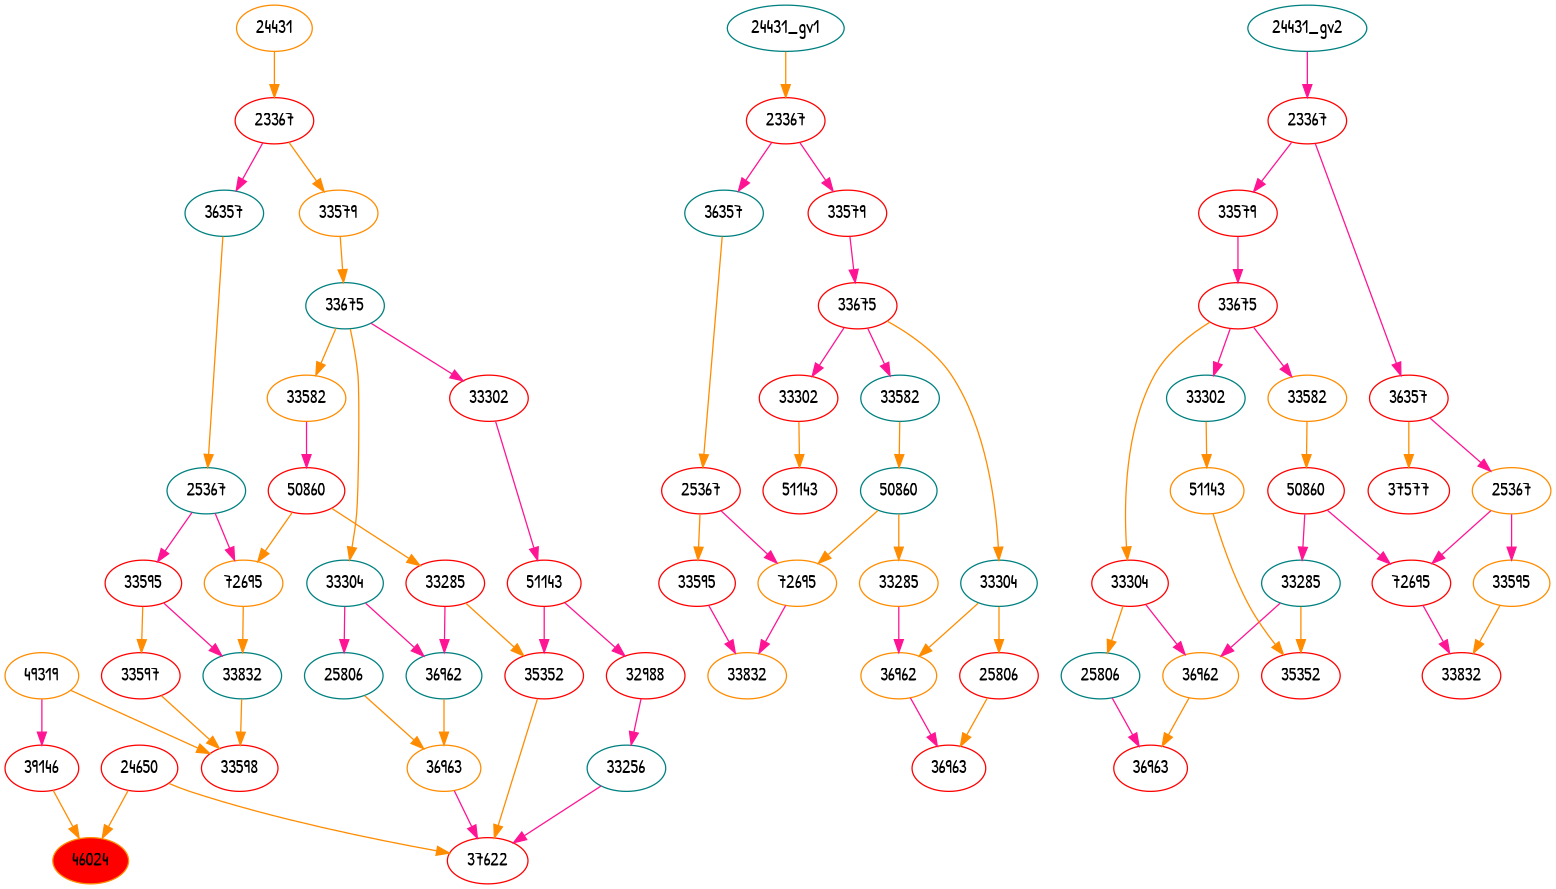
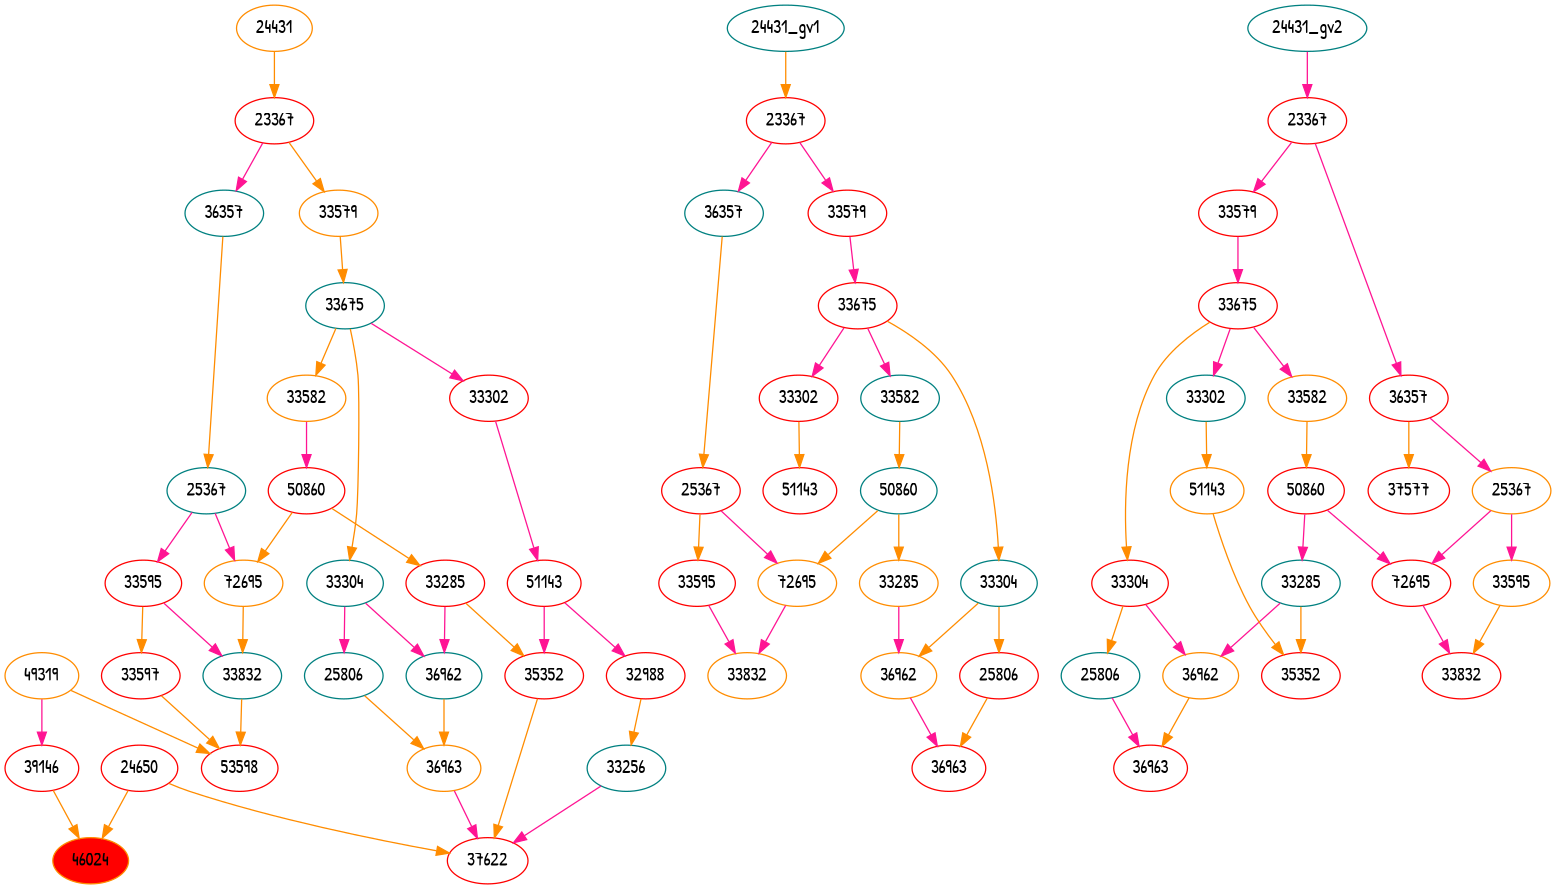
edge "32988" -> "33256": color deeppink -> darkorange
node "33598": label "33598" -> "53598"
